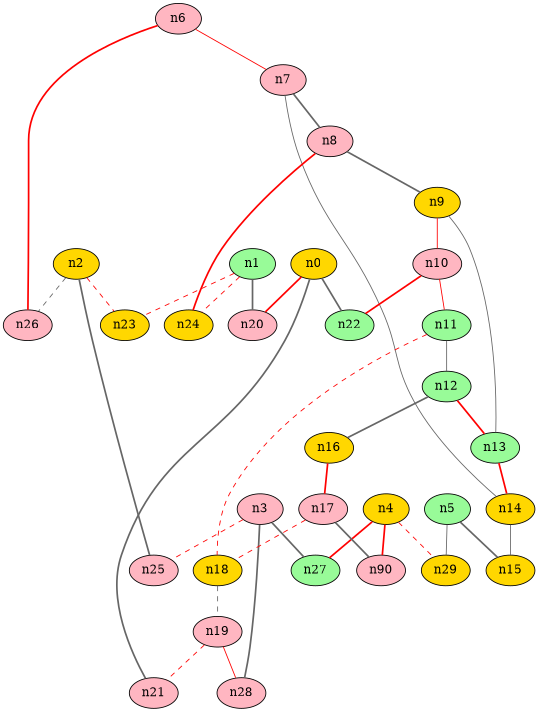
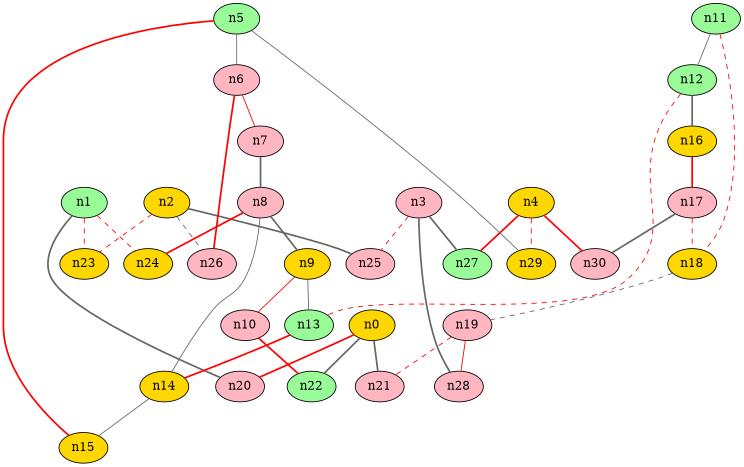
edge "n5" -- "n6": added
edge "n7" -- "n14": now "n8" -- "n14"
edge "n10" -- "n11": removed
edge "n12" -- "n13": style bold -> dashed
edge "n5" -- "n15": color gray40 -> red
node "n90": label "n90" -> "n30"
